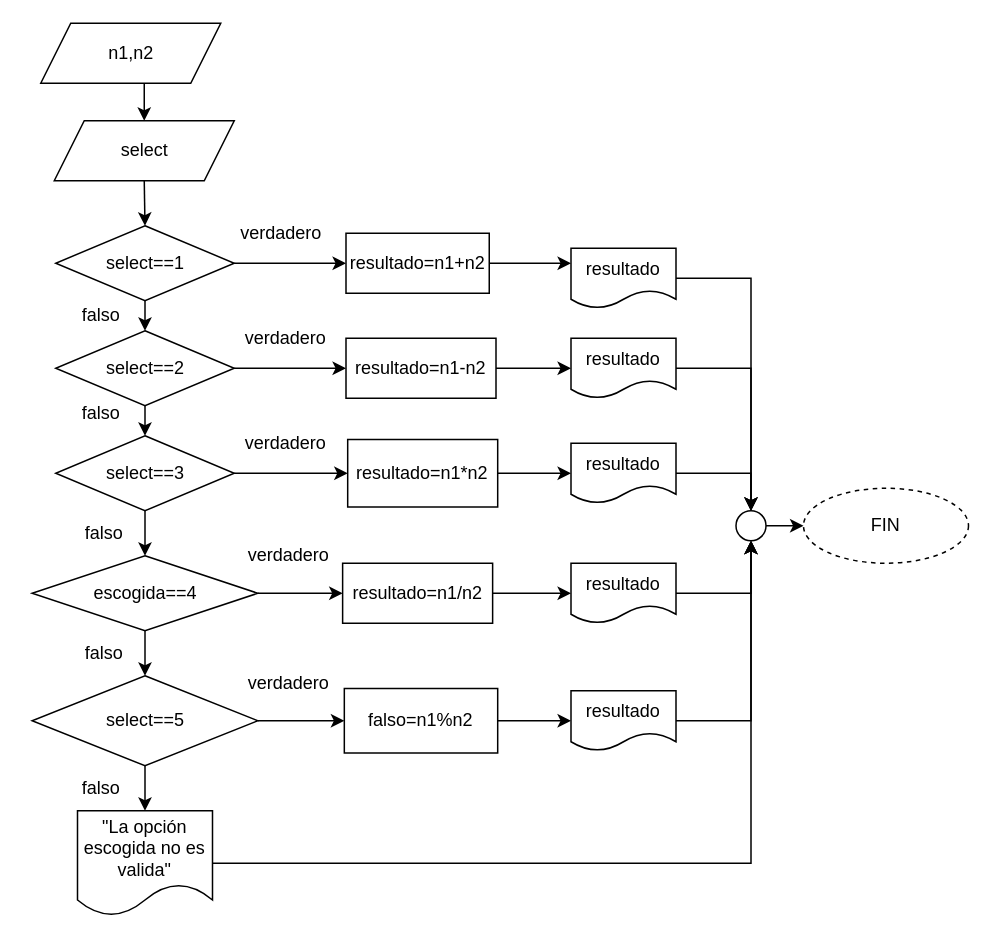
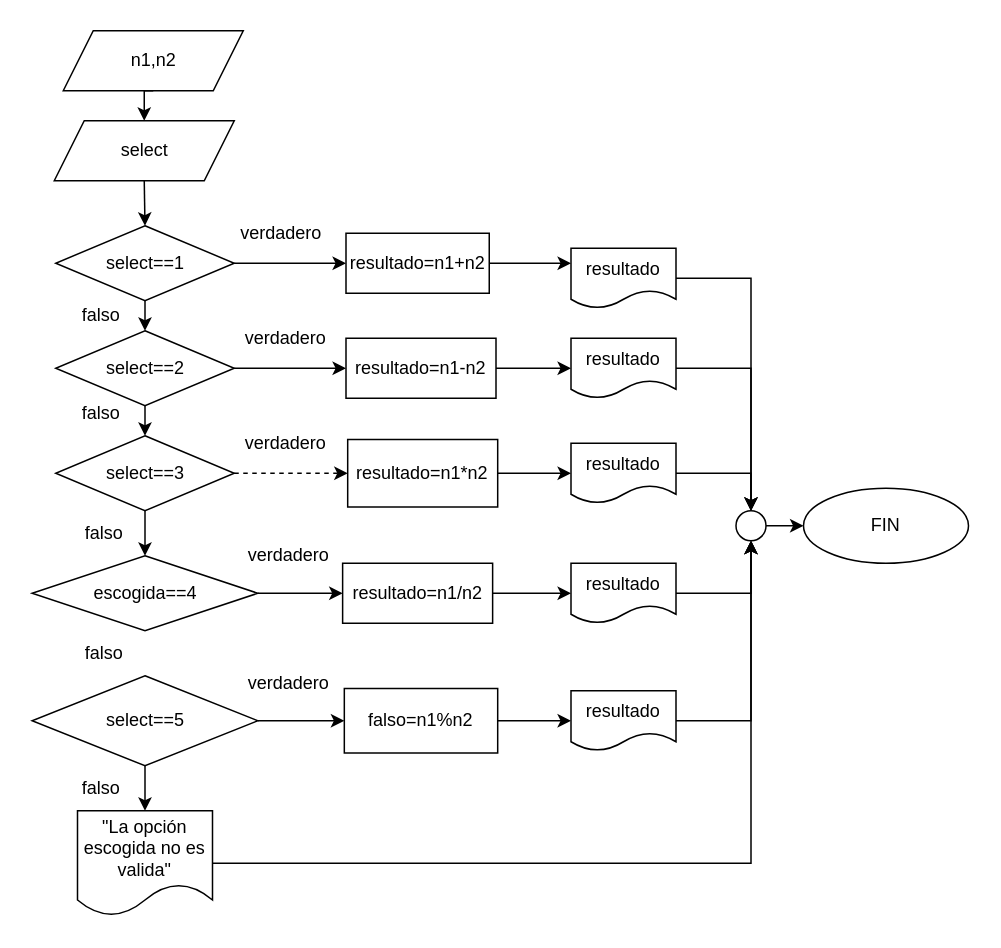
node "n1,n2": moved (131, 53) -> (153, 61)
edge "select==3" -> "resultado=n1*n2": style solid -> dashed
node "FIN": style dashed -> solid
edge "escogida==4" -> "select==5": removed
